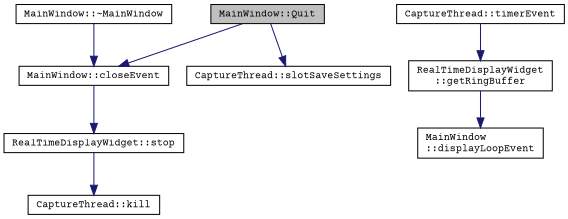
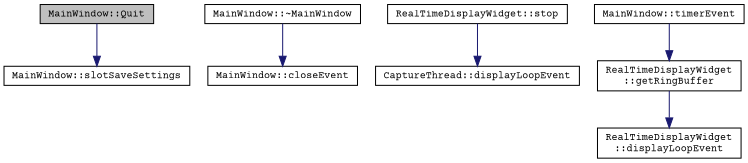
node "CaptureThread::timerEvent": label "CaptureThread::timerEvent" -> "MainWindow::timerEvent"
edge "MainWindow::Quit" -> "MainWindow::closeEvent": removed
node "CaptureThread::slotSaveSettings": label "CaptureThread::slotSaveSettings" -> "MainWindow::slotSaveSettings"
edge "MainWindow::closeEvent" -> "RealTimeDisplayWidget::stop": removed
node "MainWindow ::displayLoopEvent": label "MainWindow ::displayLoopEvent" -> "RealTimeDisplayWidget ::displayLoopEvent"
node "CaptureThread::kill": label "CaptureThread::kill" -> "CaptureThread::displayLoopEvent"
